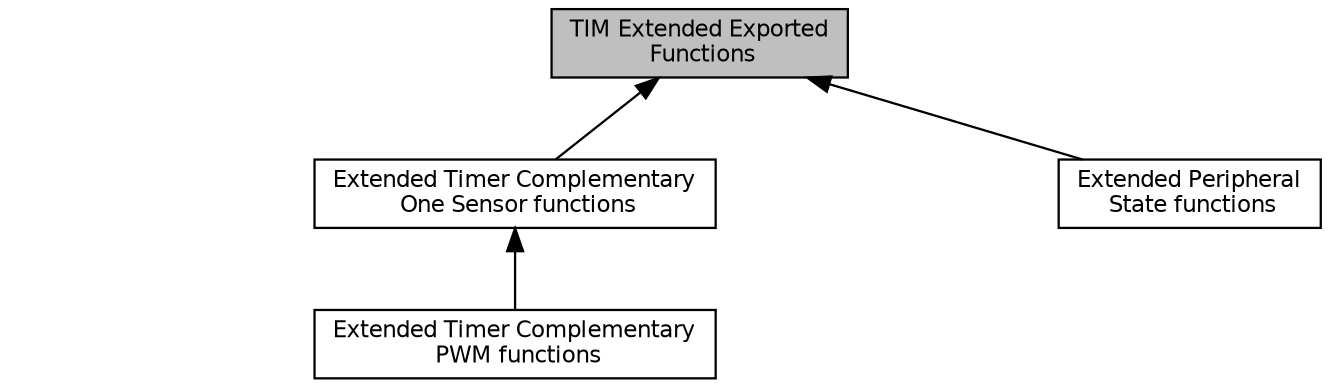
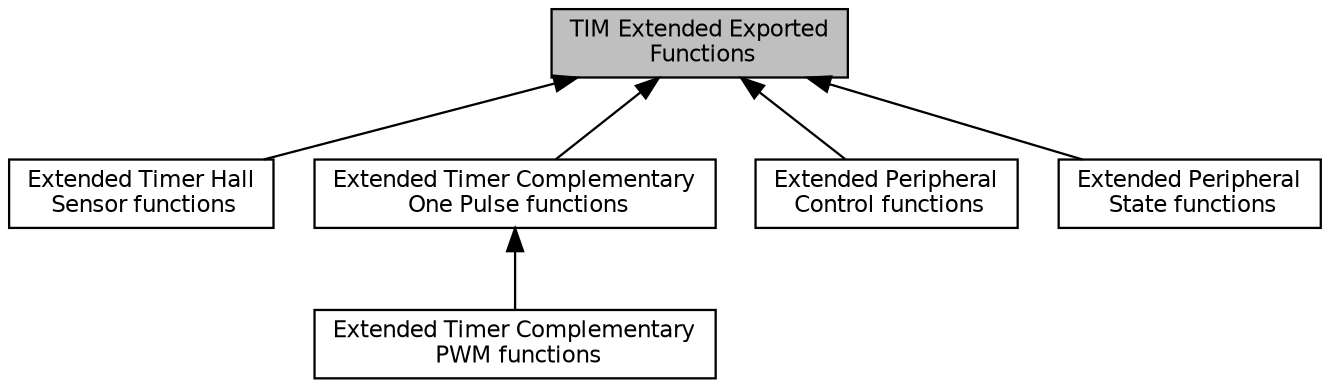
node "Extended Timer Hall Sensor functions": added
node "Extended Timer Complementary One Sensor functions": label "Extended Timer Complementary One Sensor functions" -> "Extended Timer Complementary One Pulse functions"
node "Extended Peripheral Control functions": added
